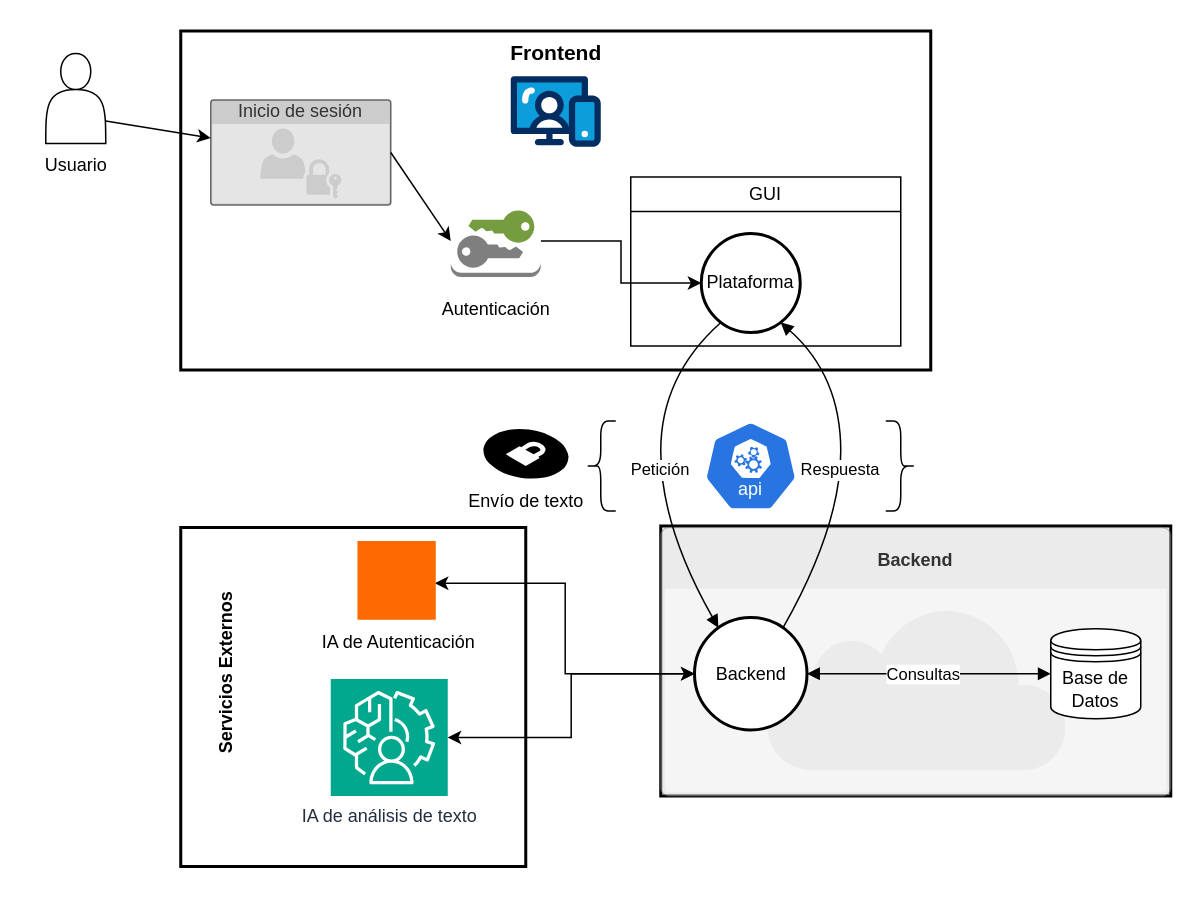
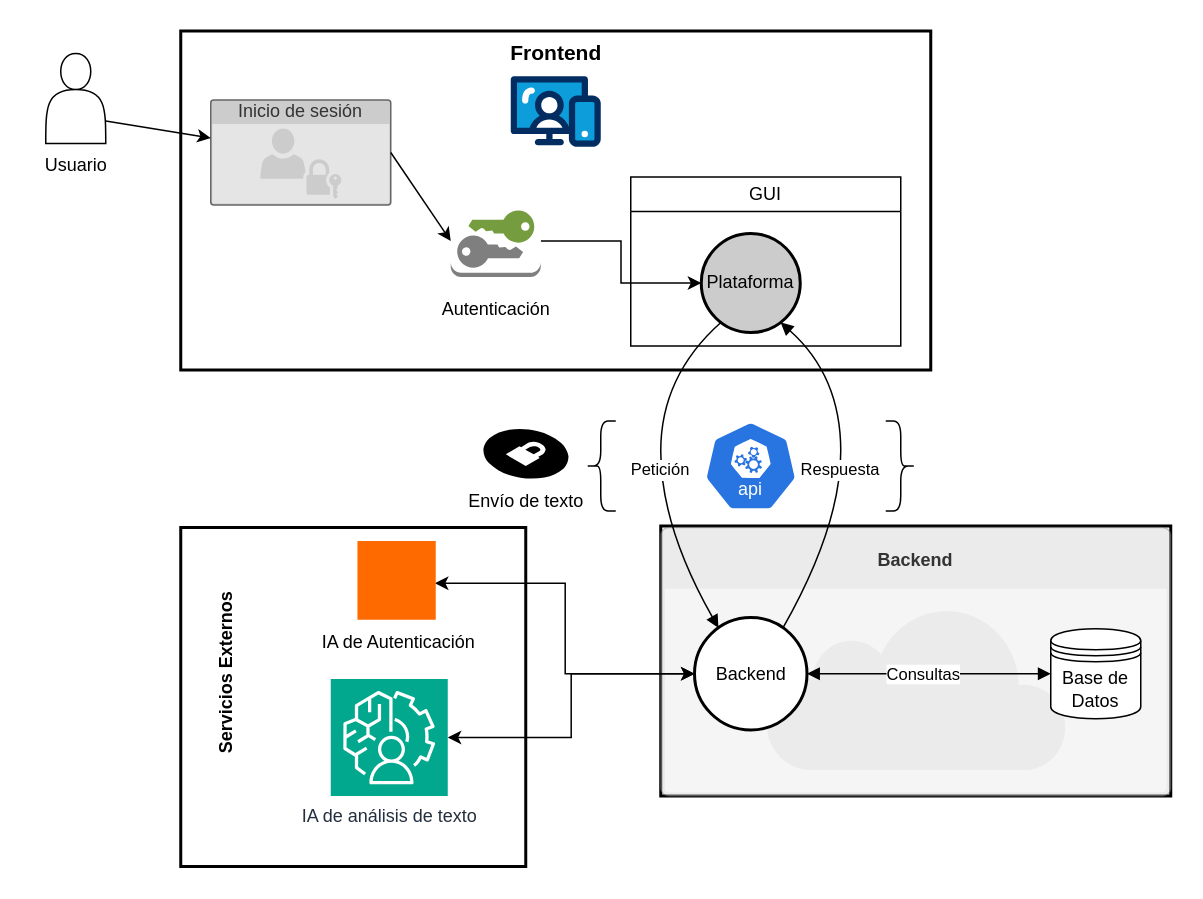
node "Plataforma": fillcolor #ffffff -> #cccccc
